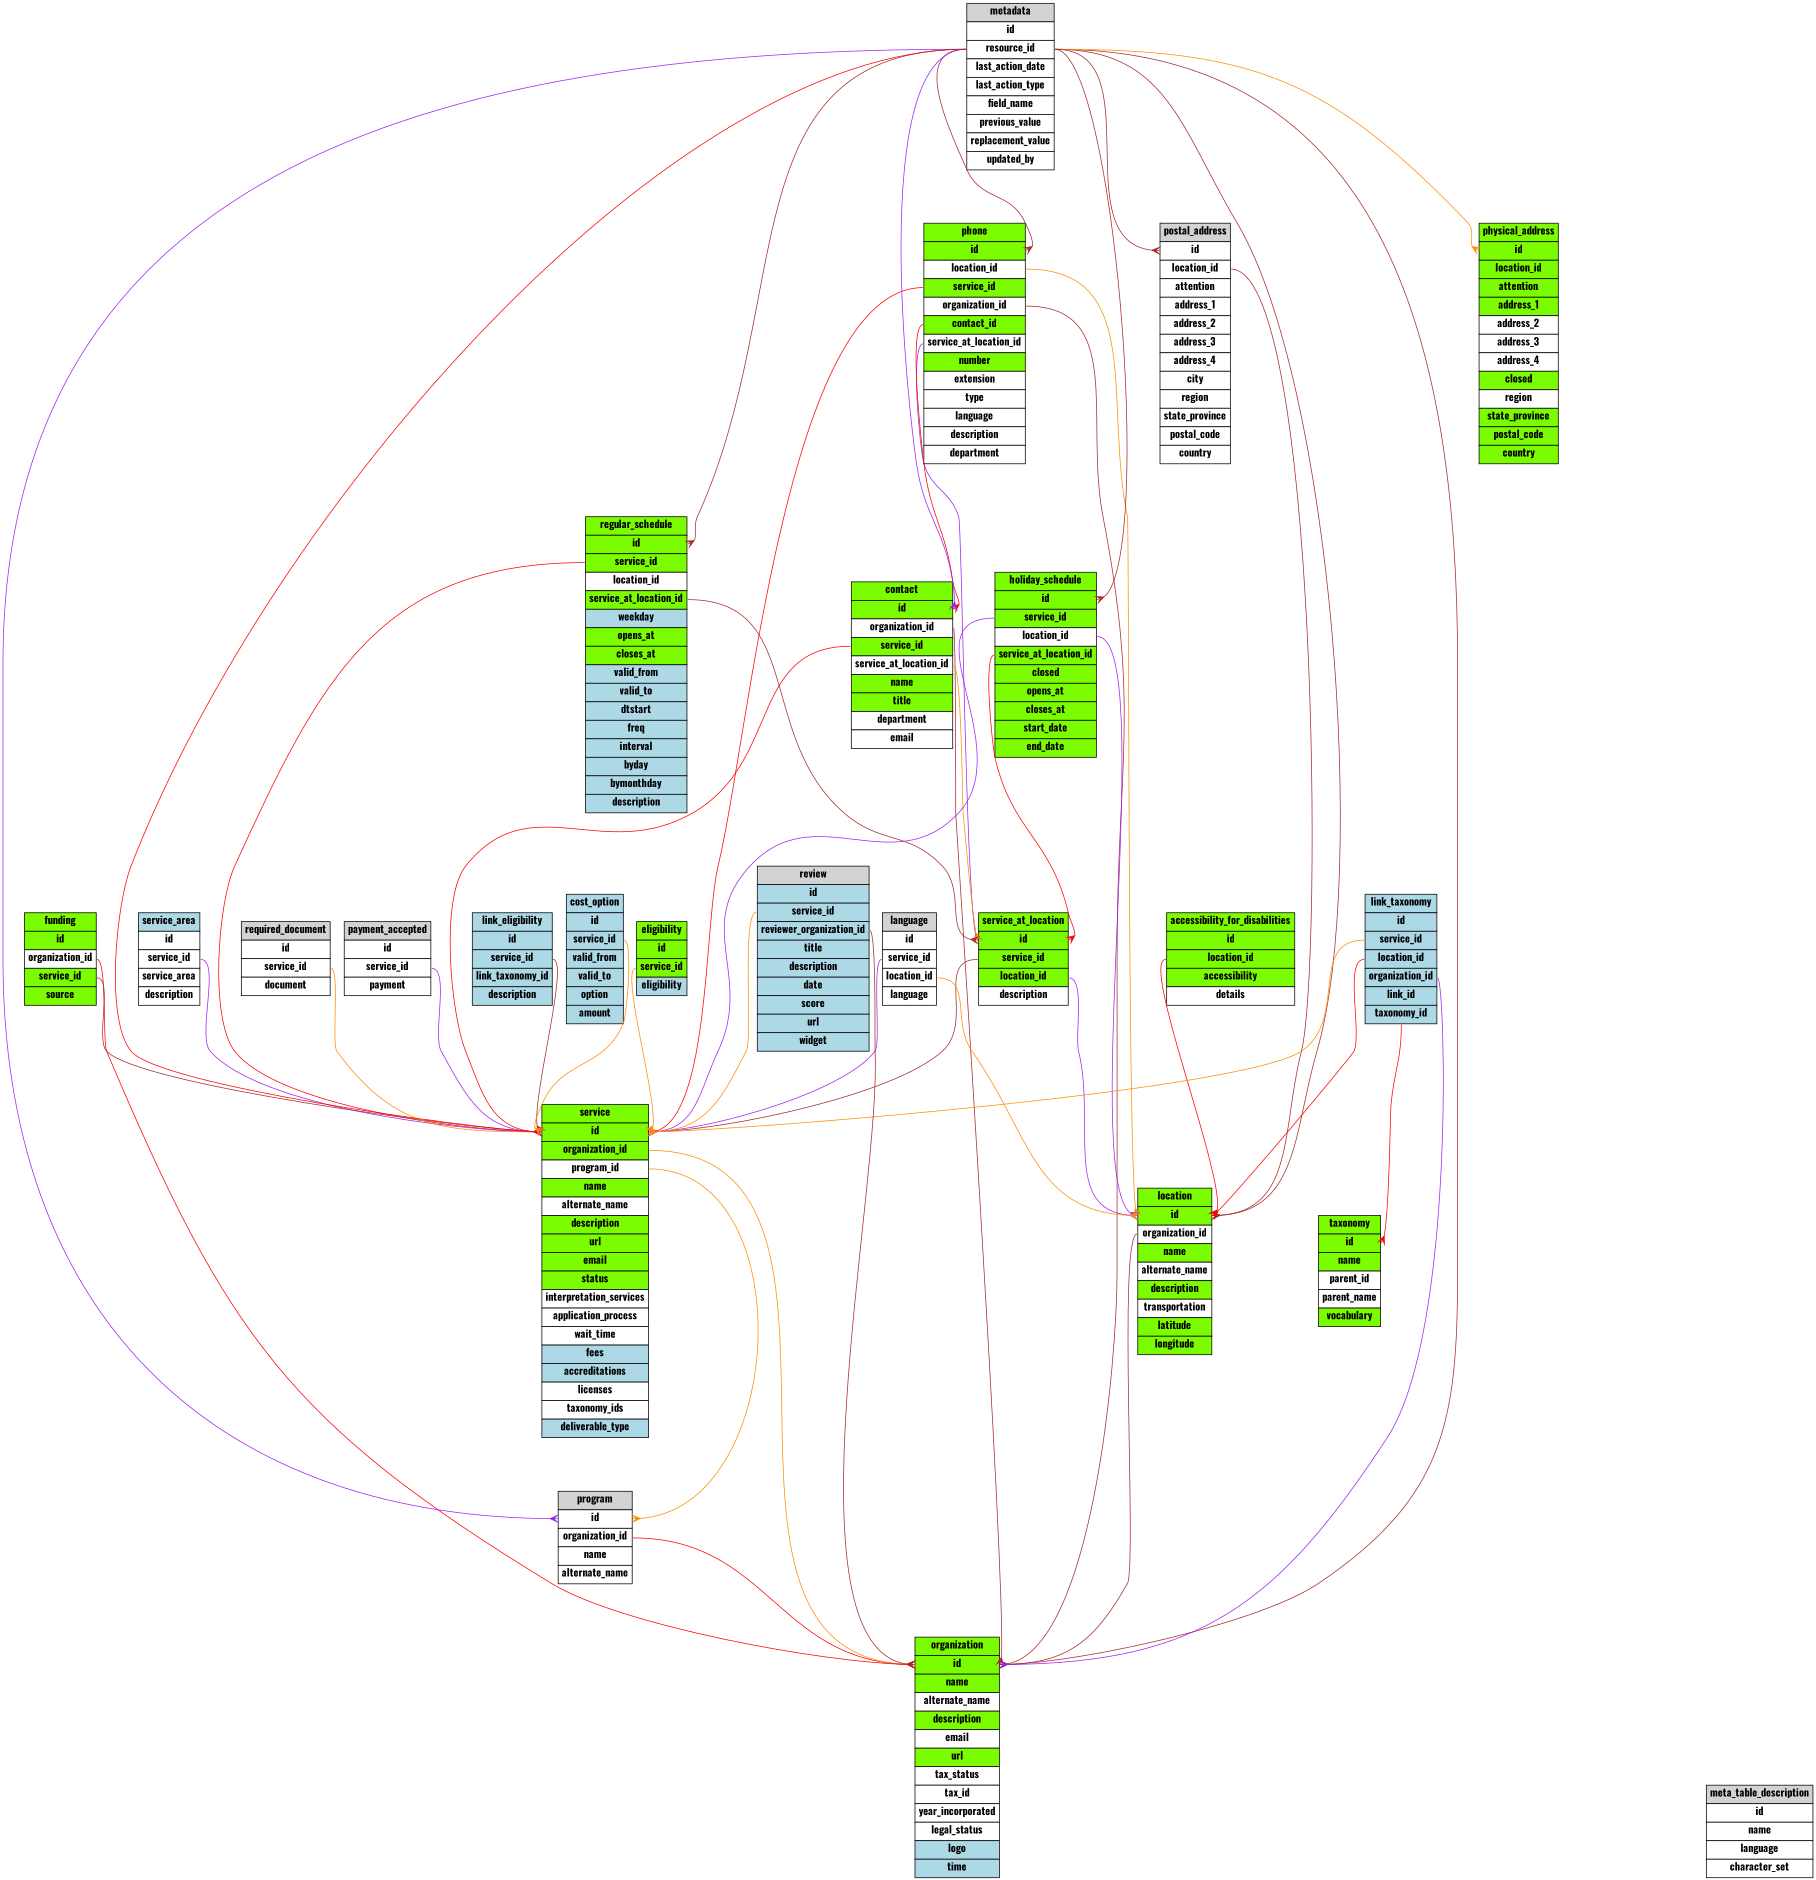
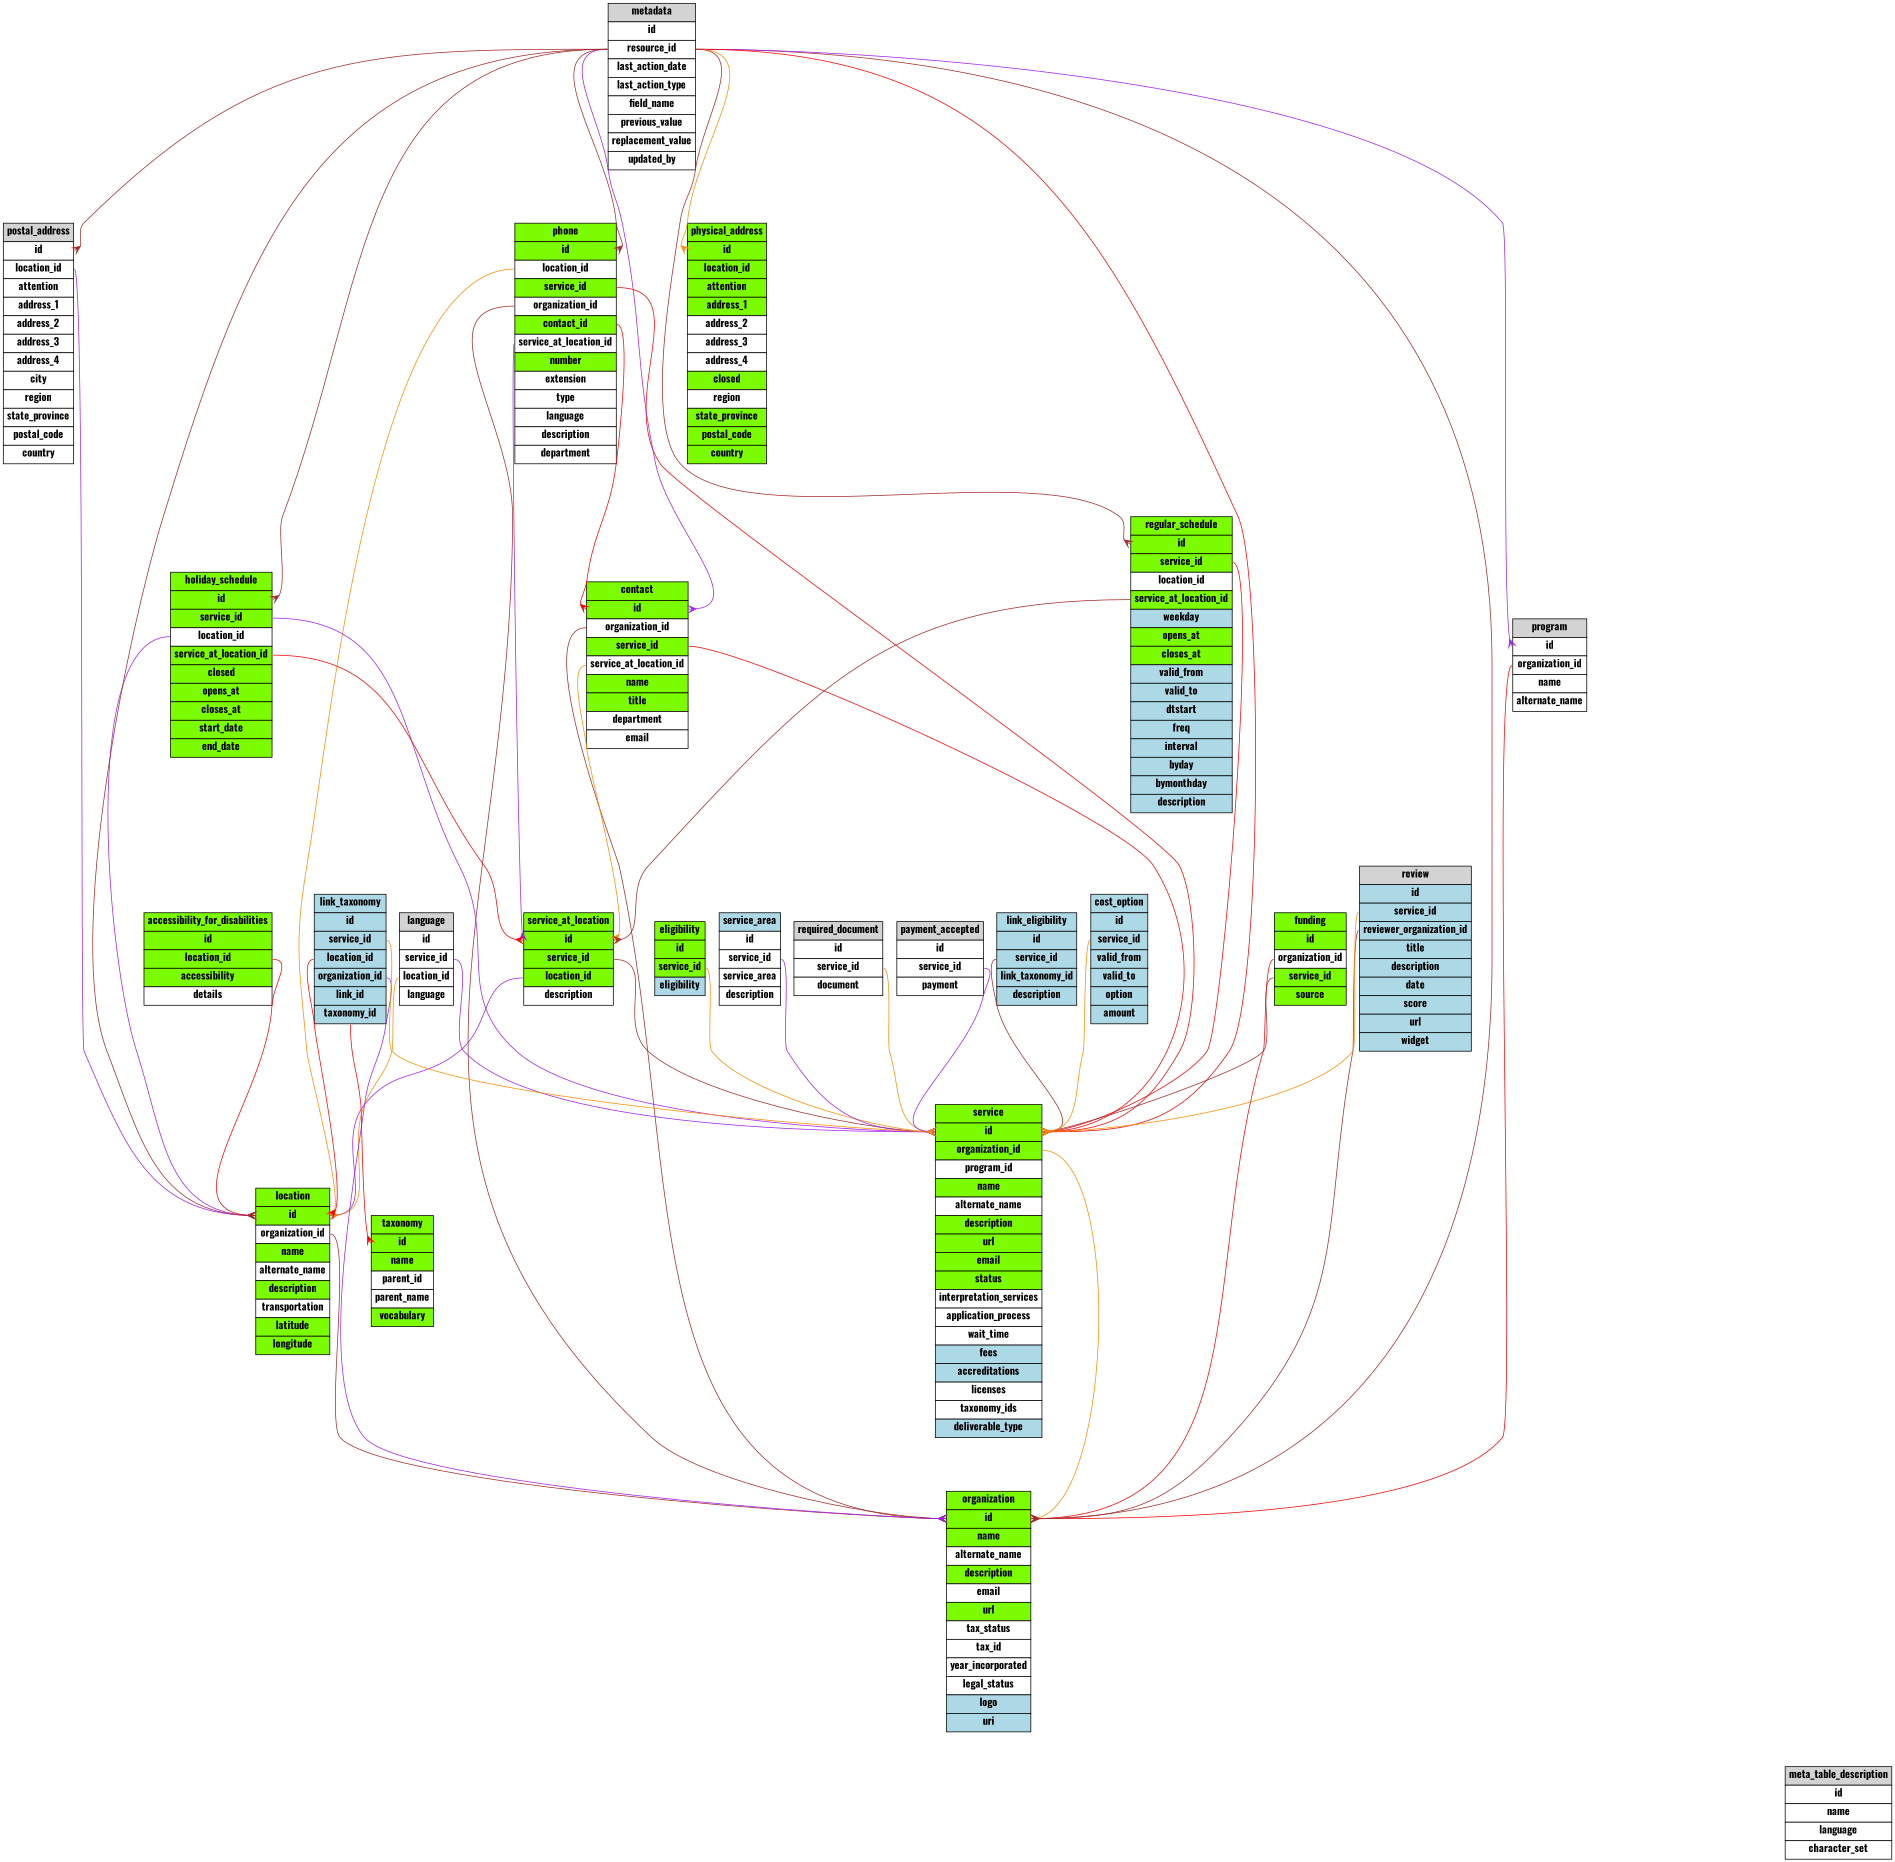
edge "postal_address" -- "location": color brown -> purple
edge "service" -- "program": removed
node "organization": text "time" -> "uri"
